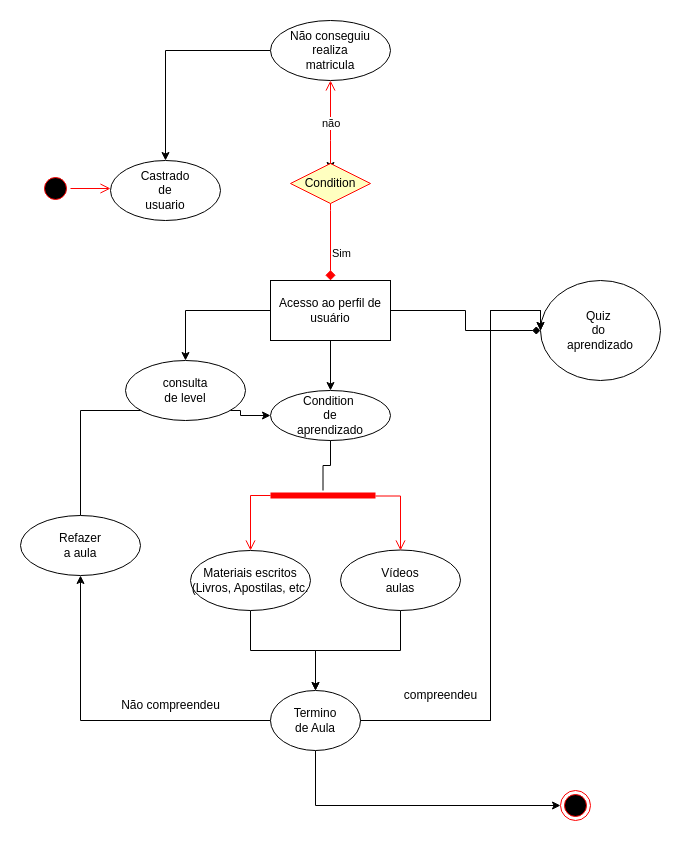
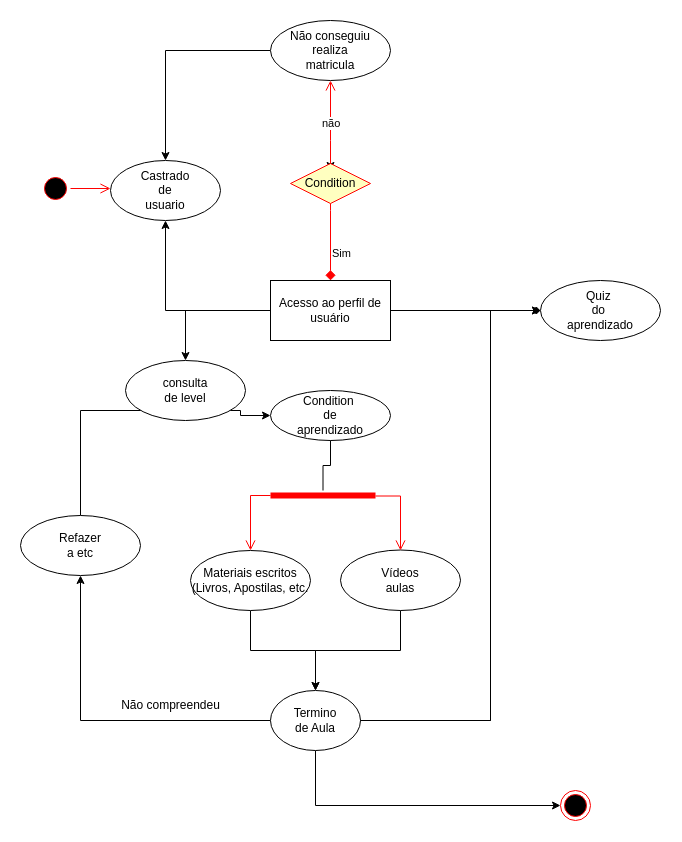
node "Quiz do aprendizado": size 120x100 -> 120x60
edge "Acesso ao perfil de usuário" -> "Condition de aprendizado": now "Acesso ao perfil de usuário" -> "Castrado de usuario"
node "Refazer a aula": label "Refazer a aula" -> "Refazer a etc"
node "compreendeu": removed
